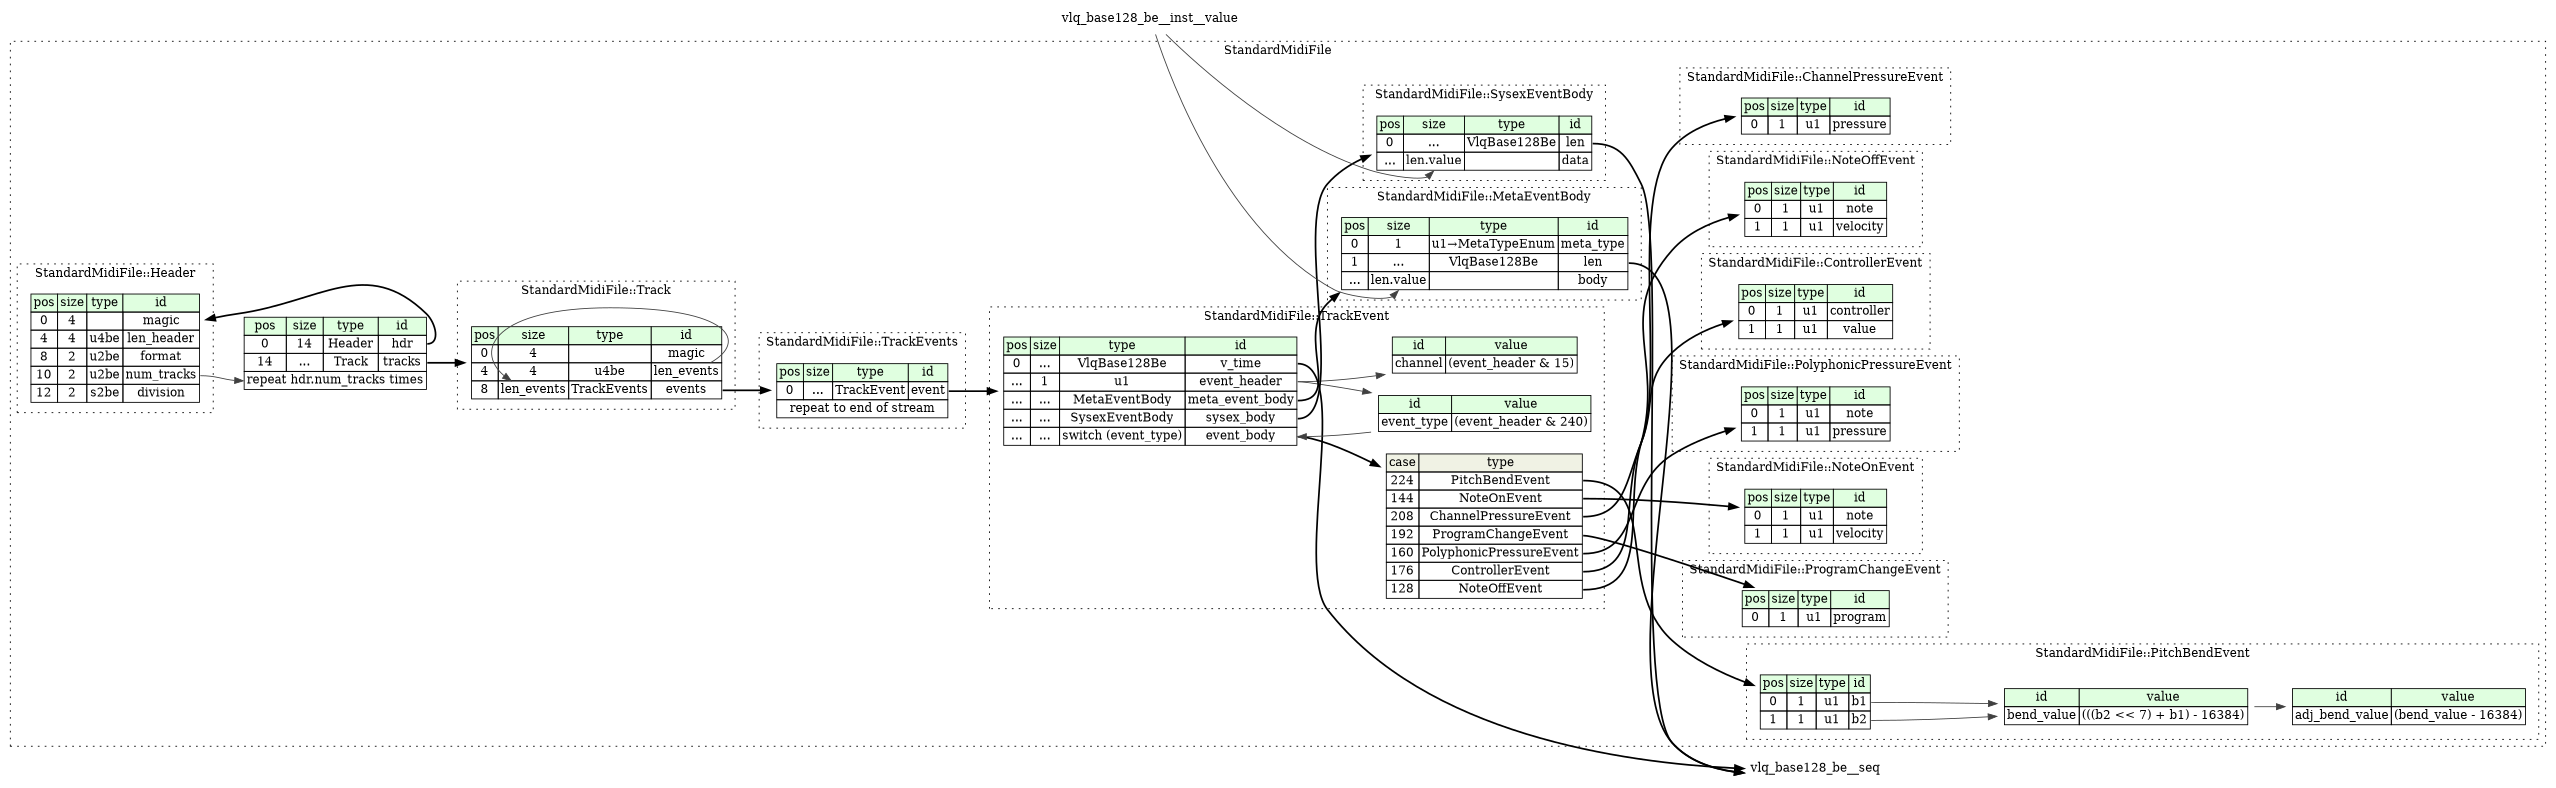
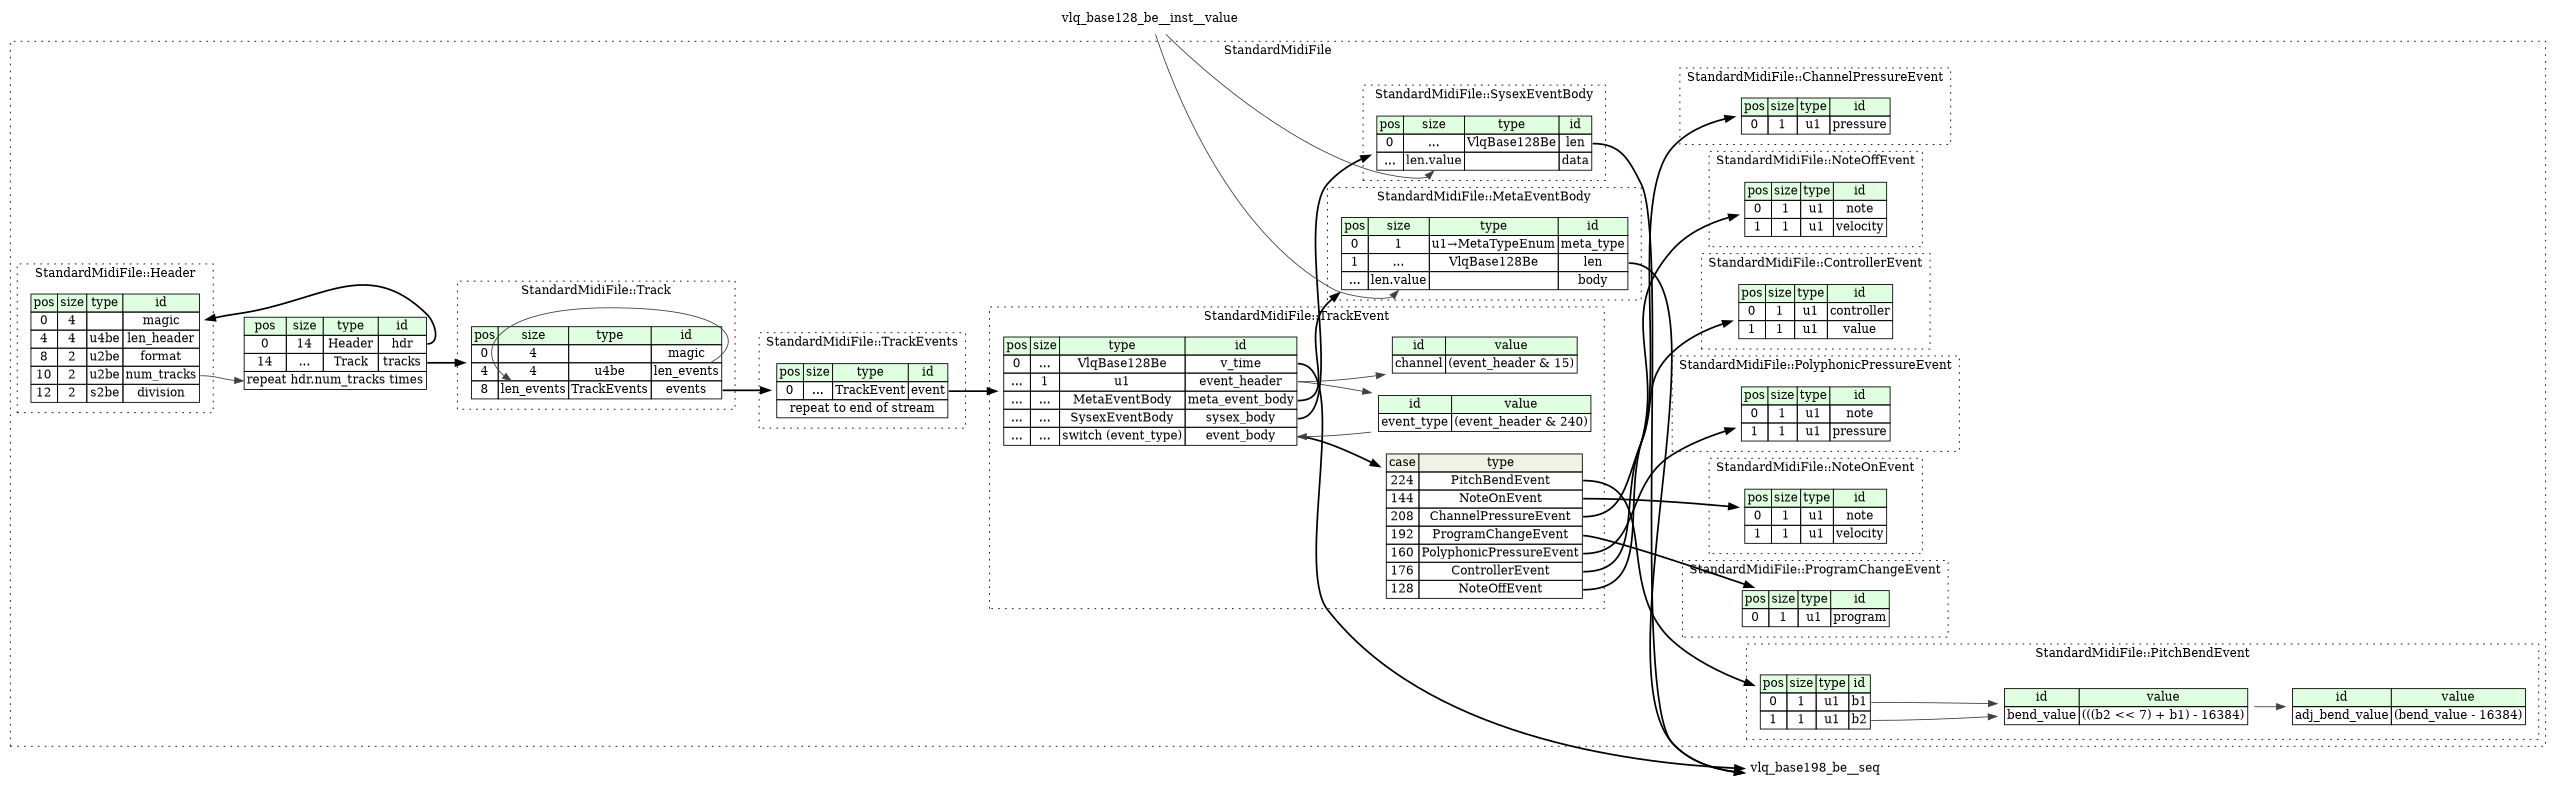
node "vlq_base128_be__seq": label "vlq_base128_be__seq" -> "vlq_base198_be__seq"
